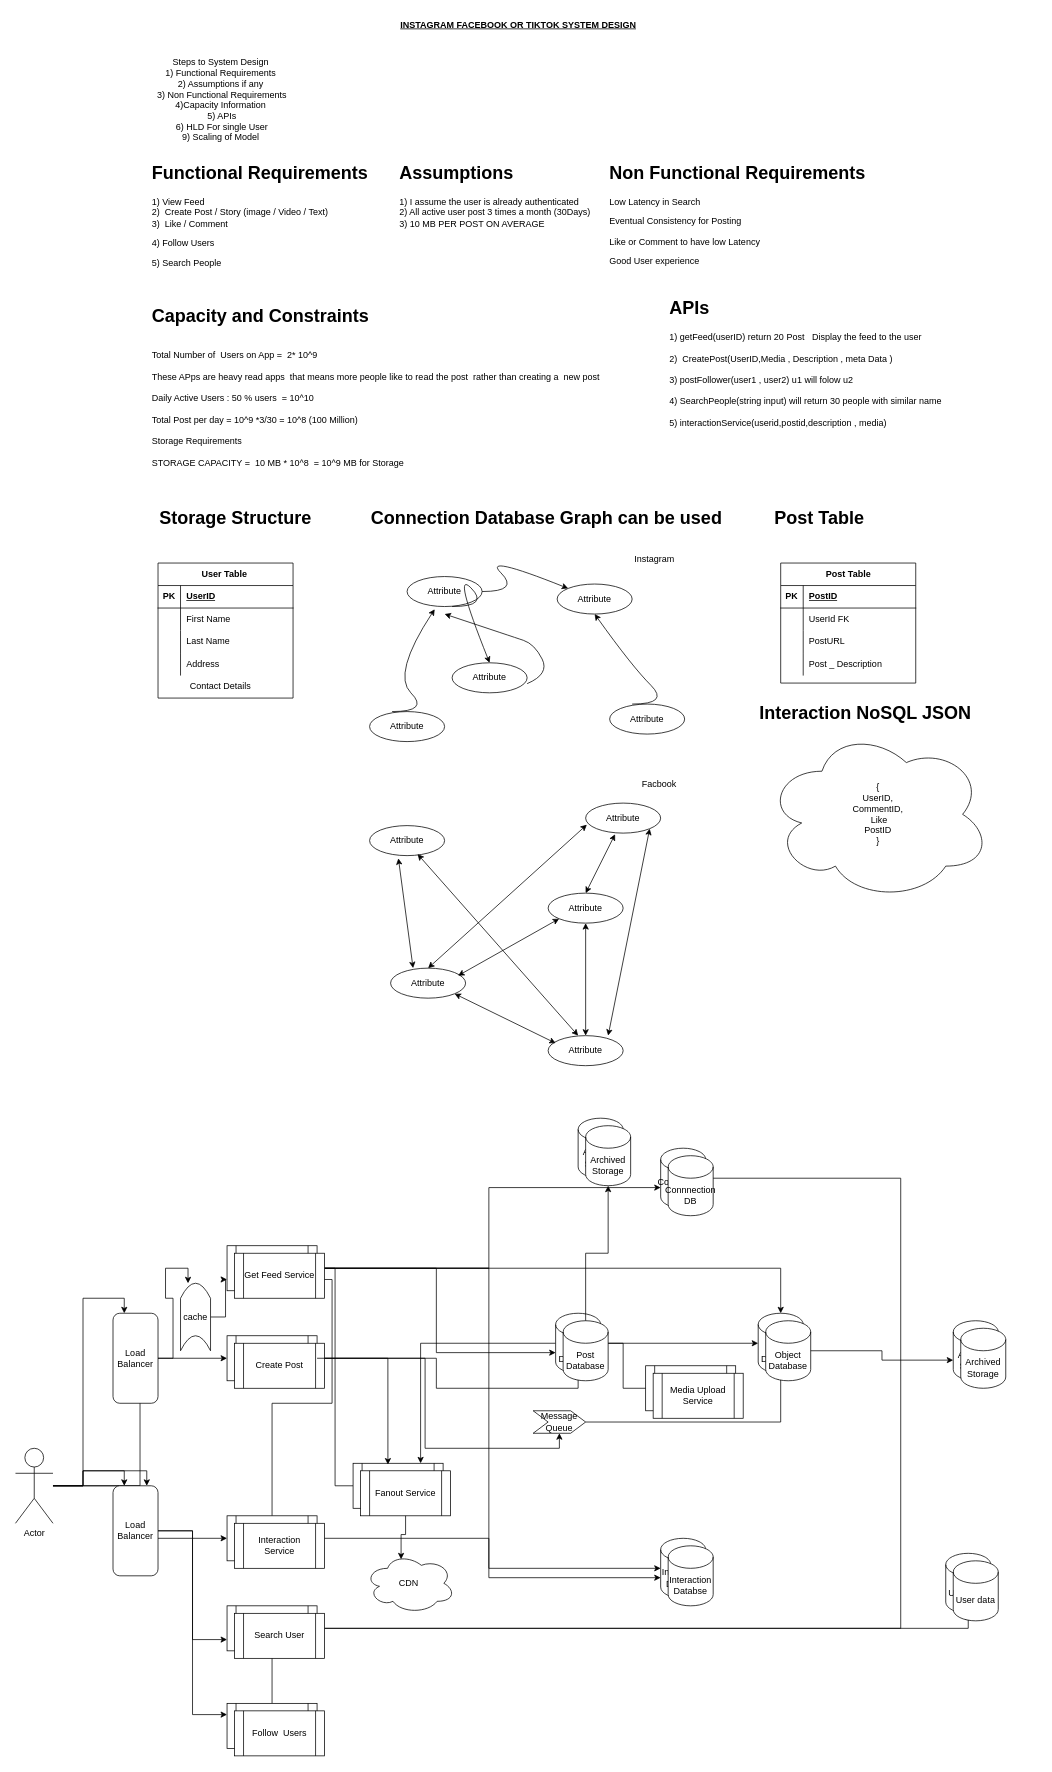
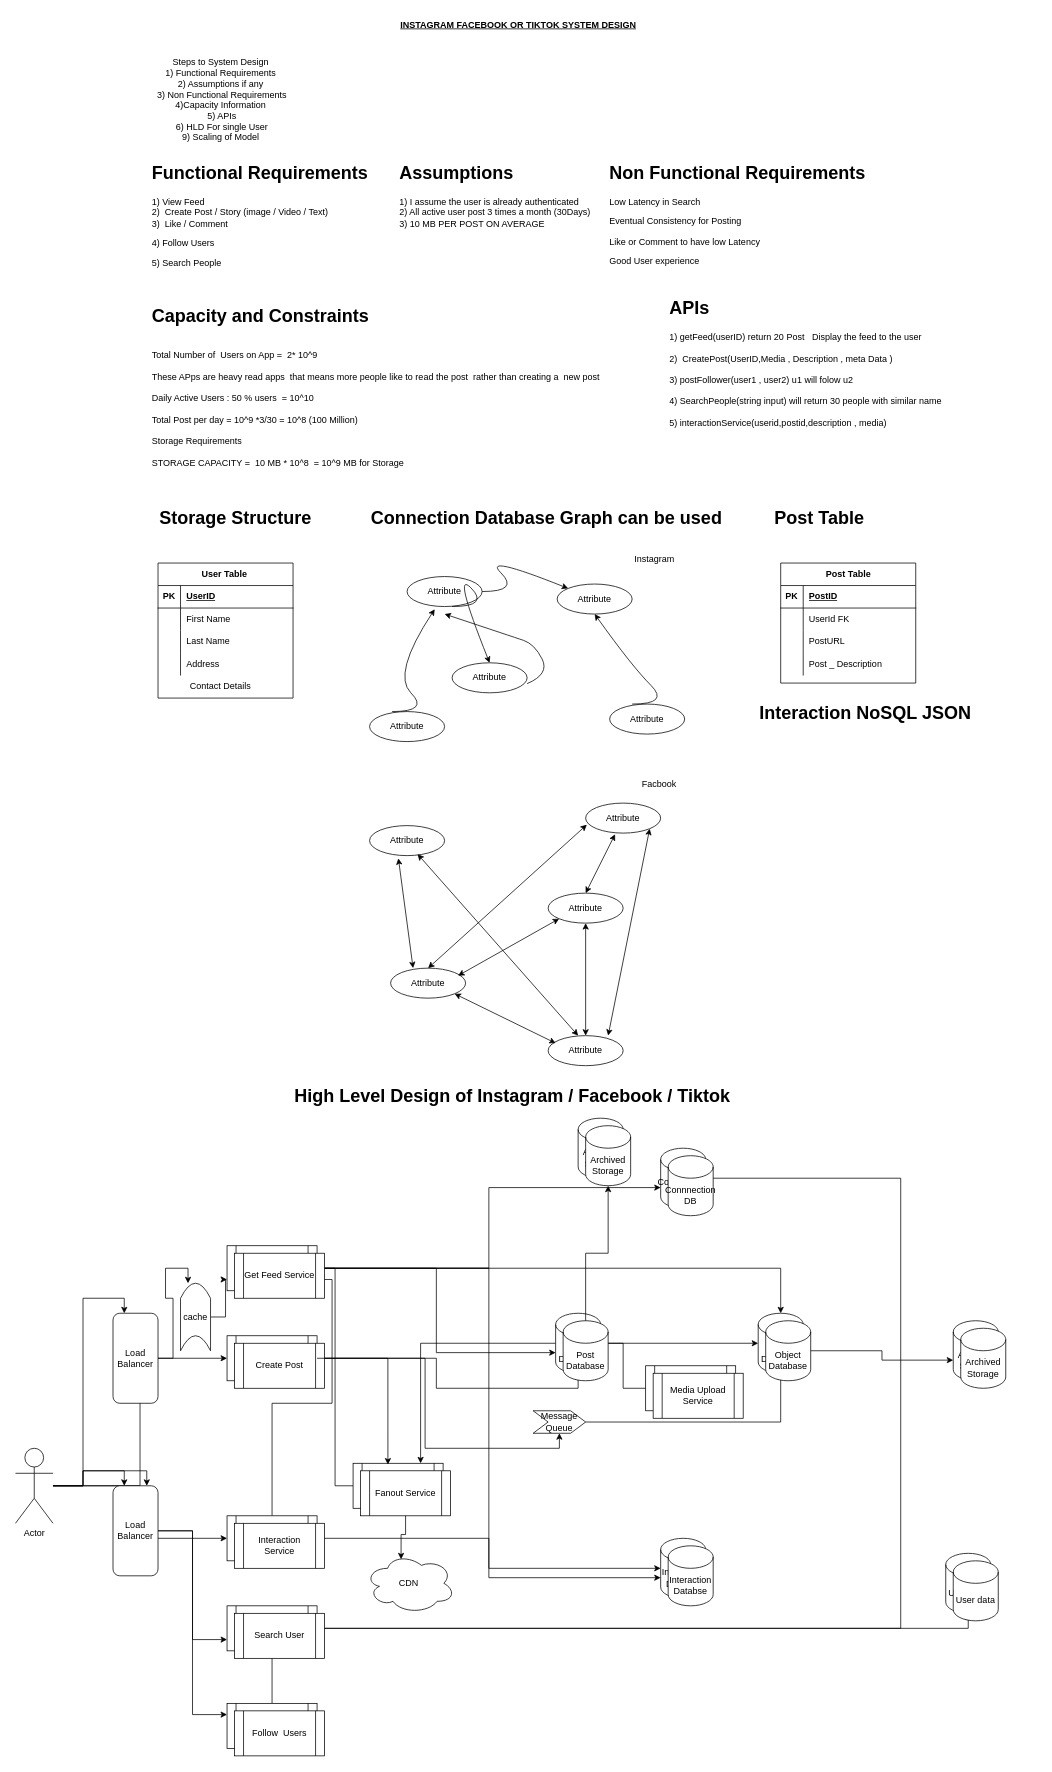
node "{ UserID, CommentID, Like PostID }": removed
node "High Level Design of Instagram / Facebook / Tiktok": added
